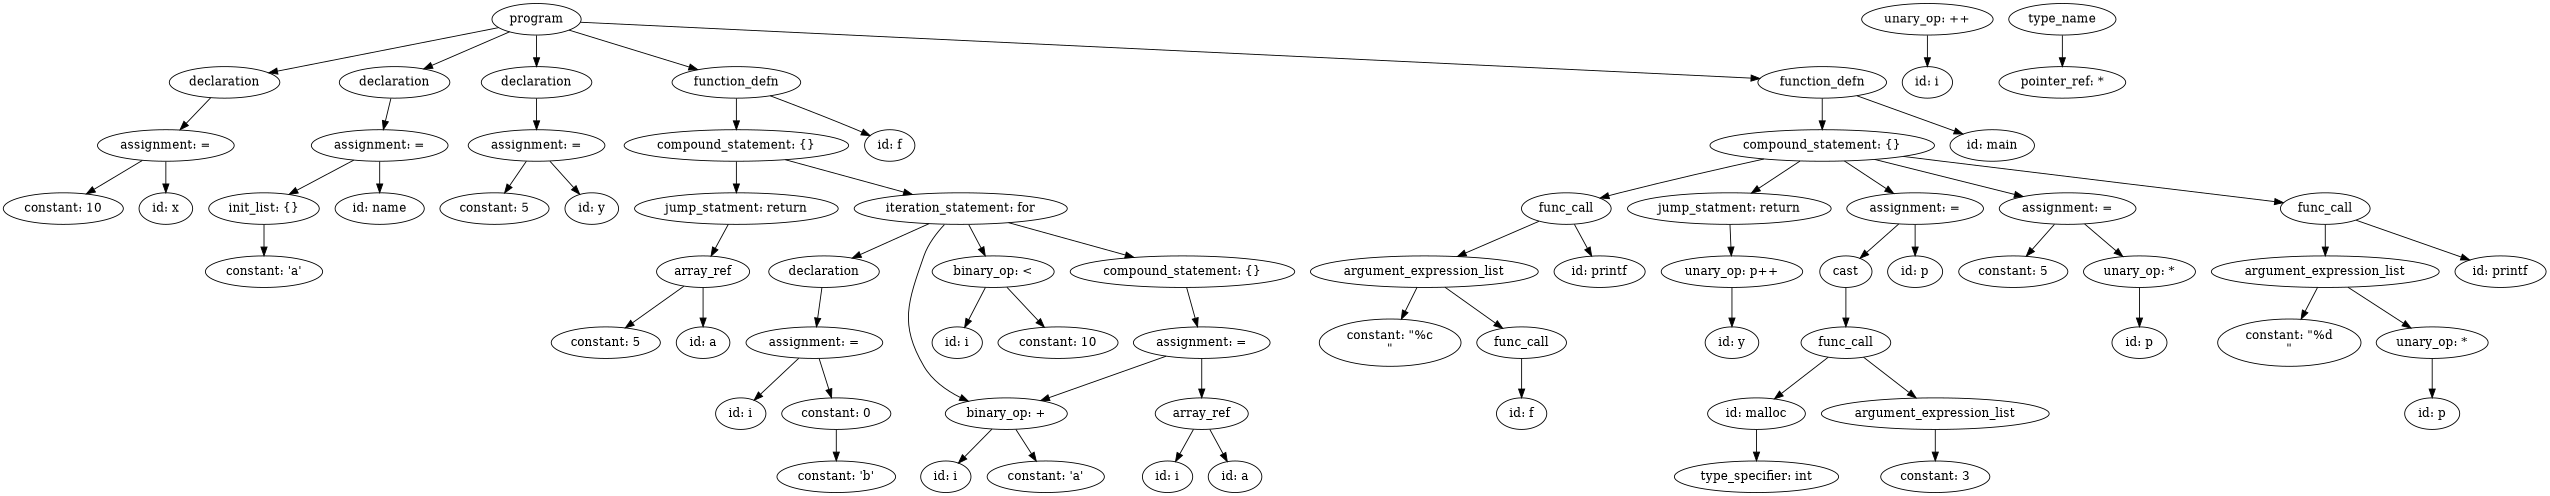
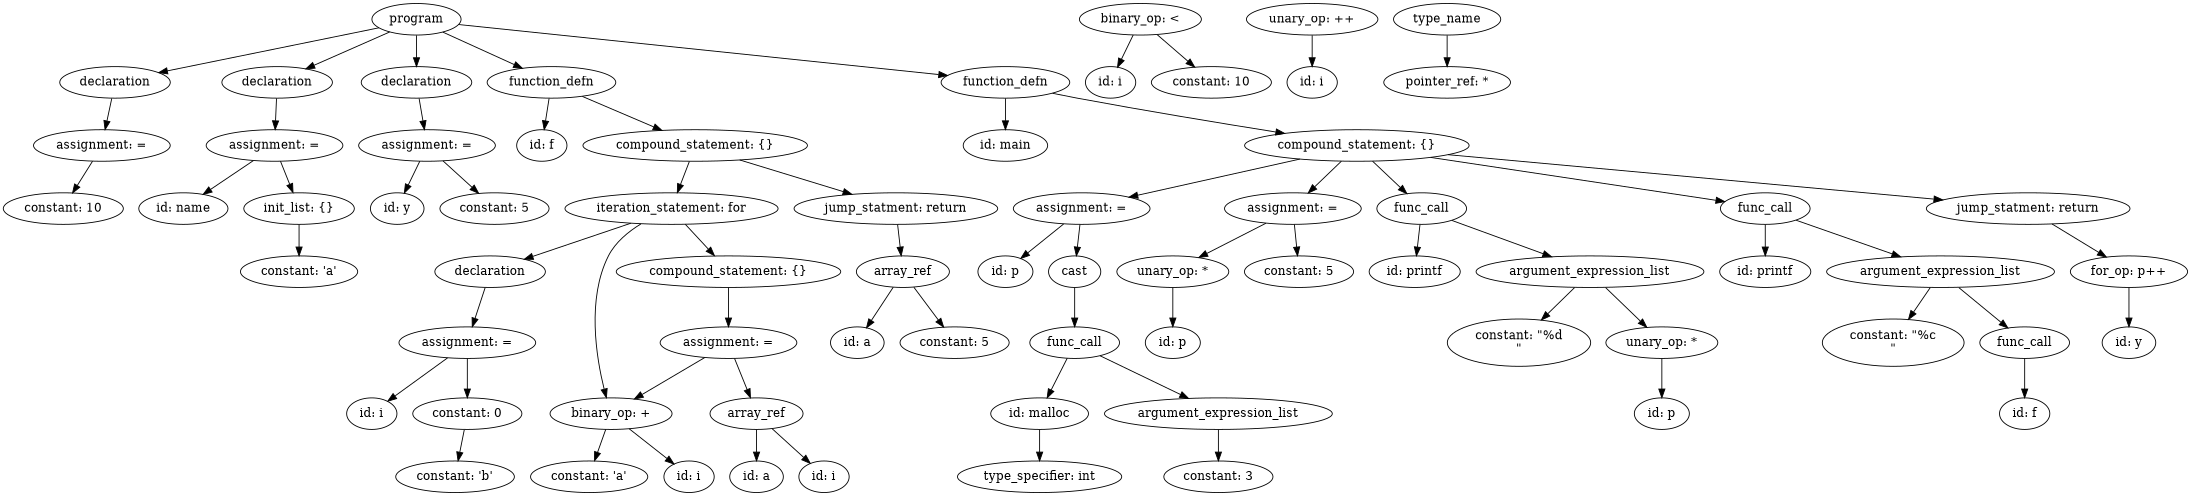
node "id: x": removed
edge "iteration_statement: for" -> "binary_op: <": removed
node "unary_op: p++": label "unary_op: p++" -> "for_op: p++"
